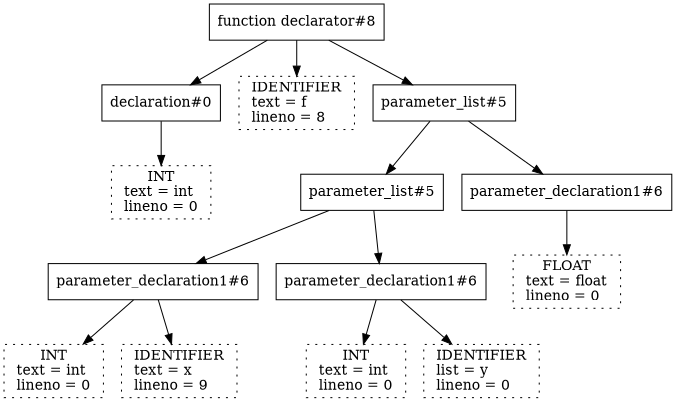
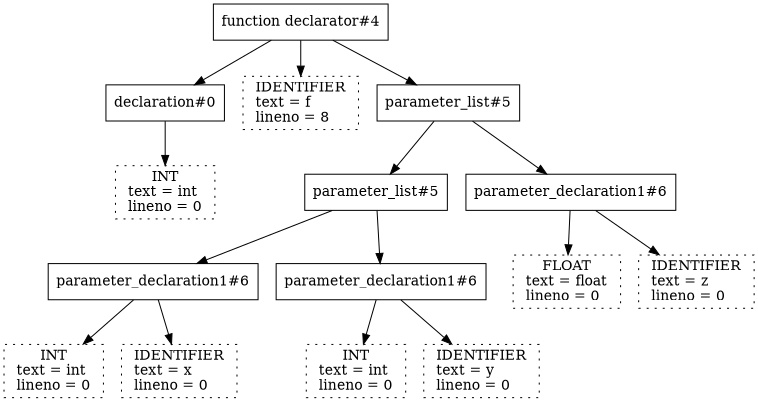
node "function declarator#8": label "function declarator#8" -> "function declarator#4"
node "IDENTIFIER text = z lineno = 0": added
node "IDENTIFIER text = x lineno = 9": label "IDENTIFIER text = x lineno = 9" -> "IDENTIFIER text = x lineno = 0"
node "IDENTIFIER list = y lineno = 0": label "IDENTIFIER list = y lineno = 0" -> "IDENTIFIER text = y lineno = 0"
